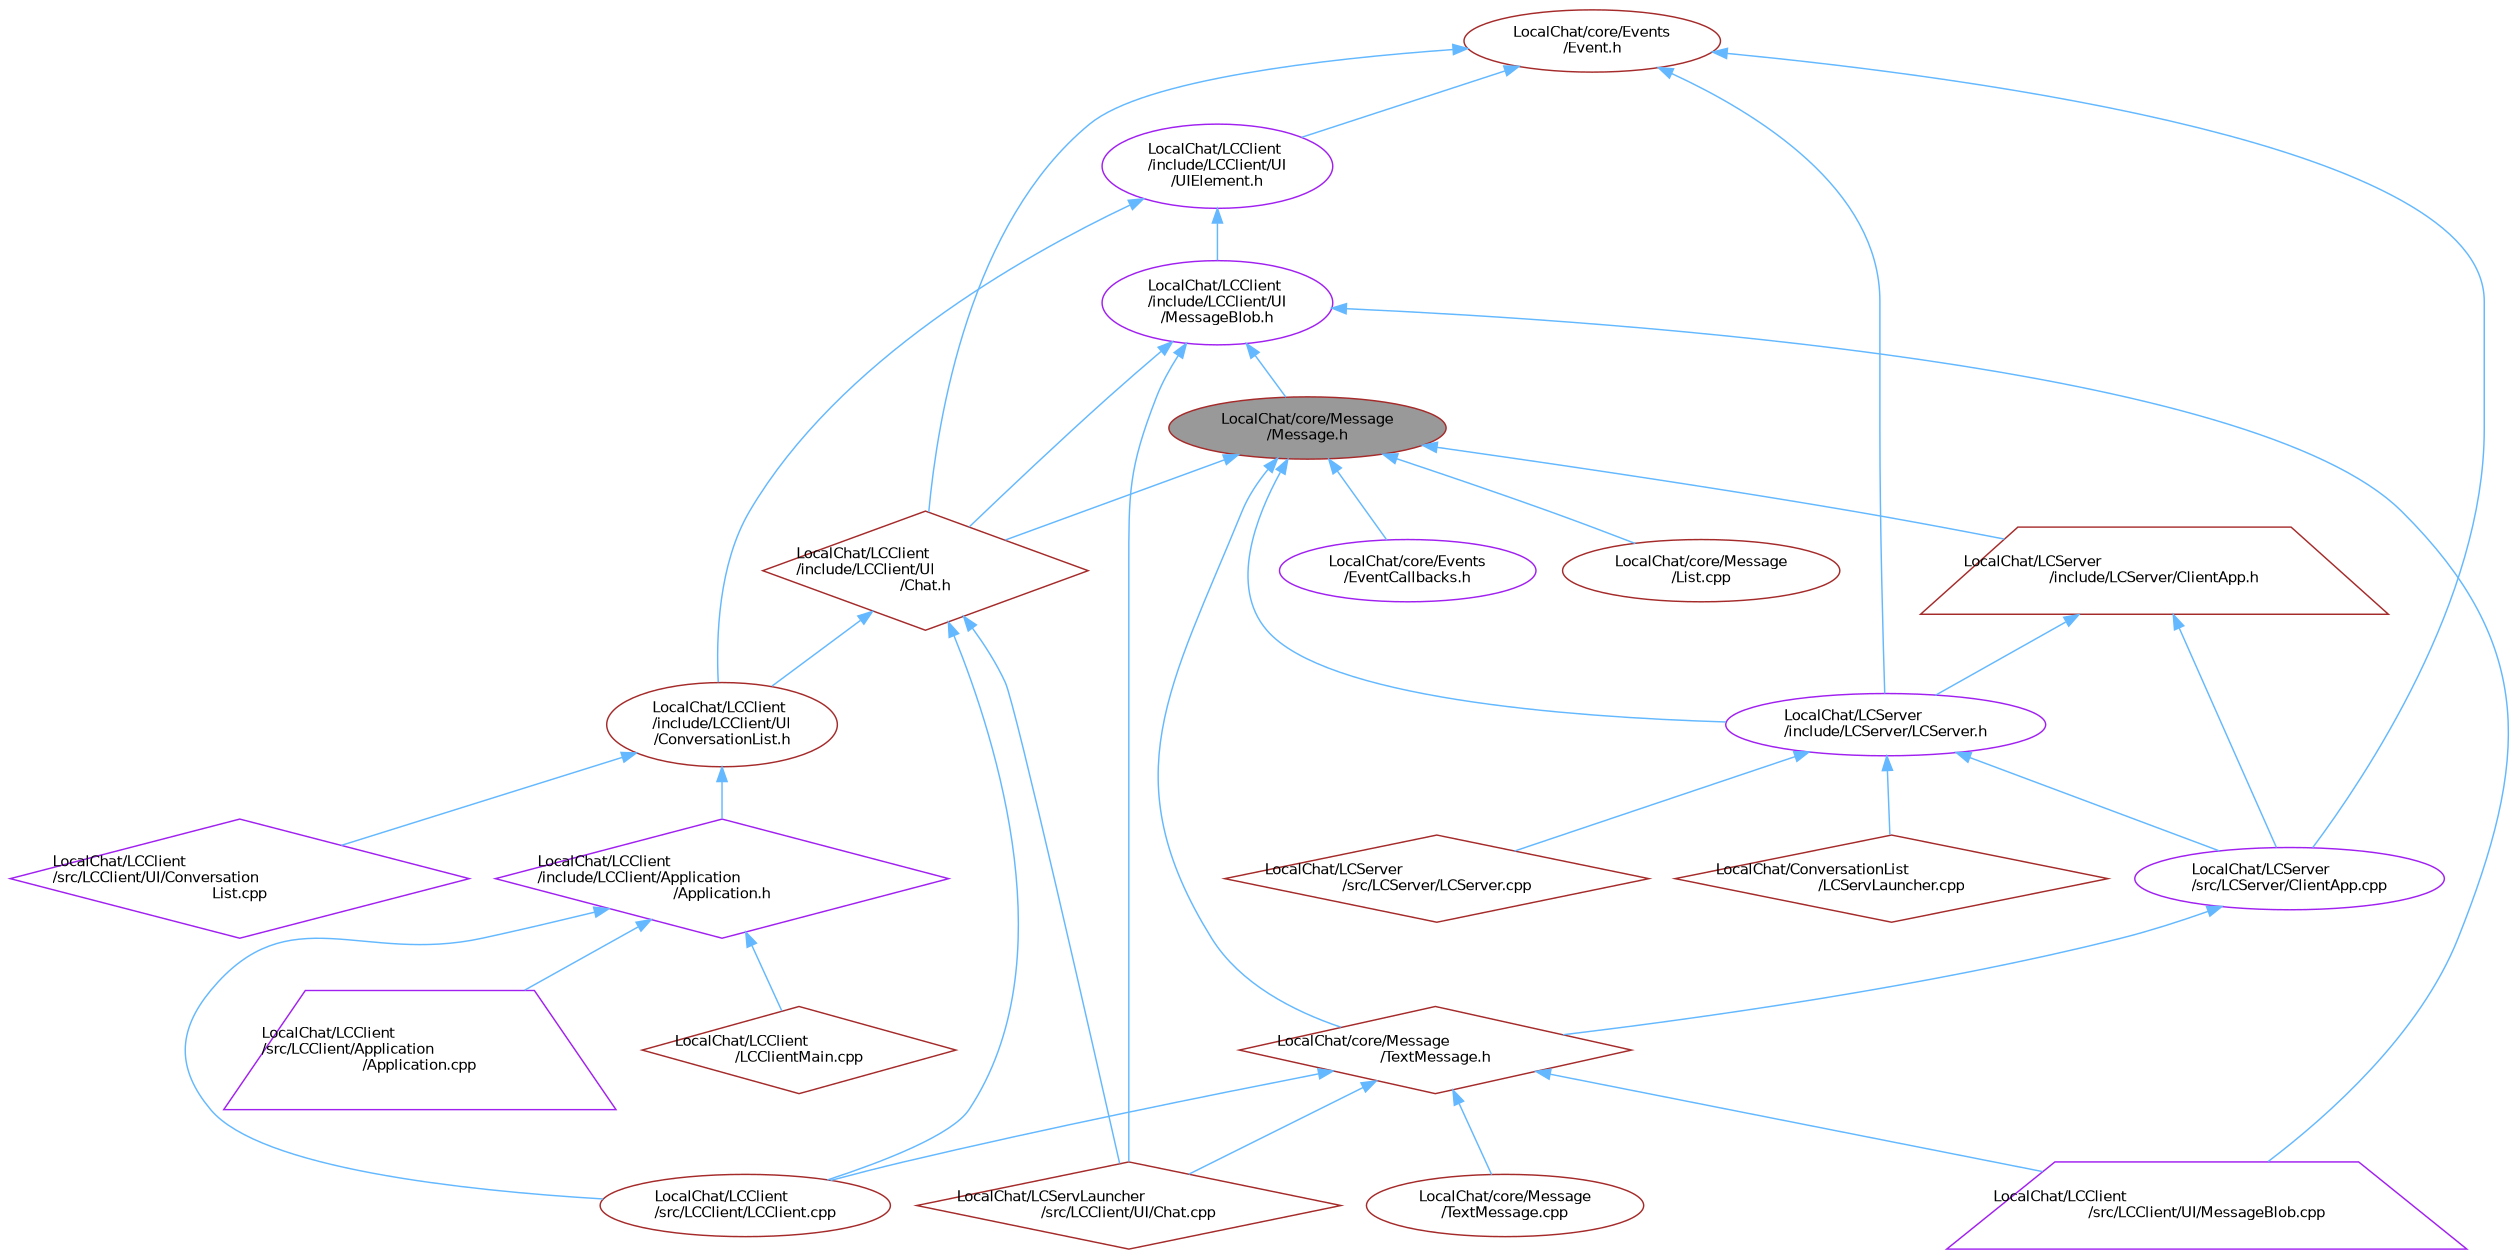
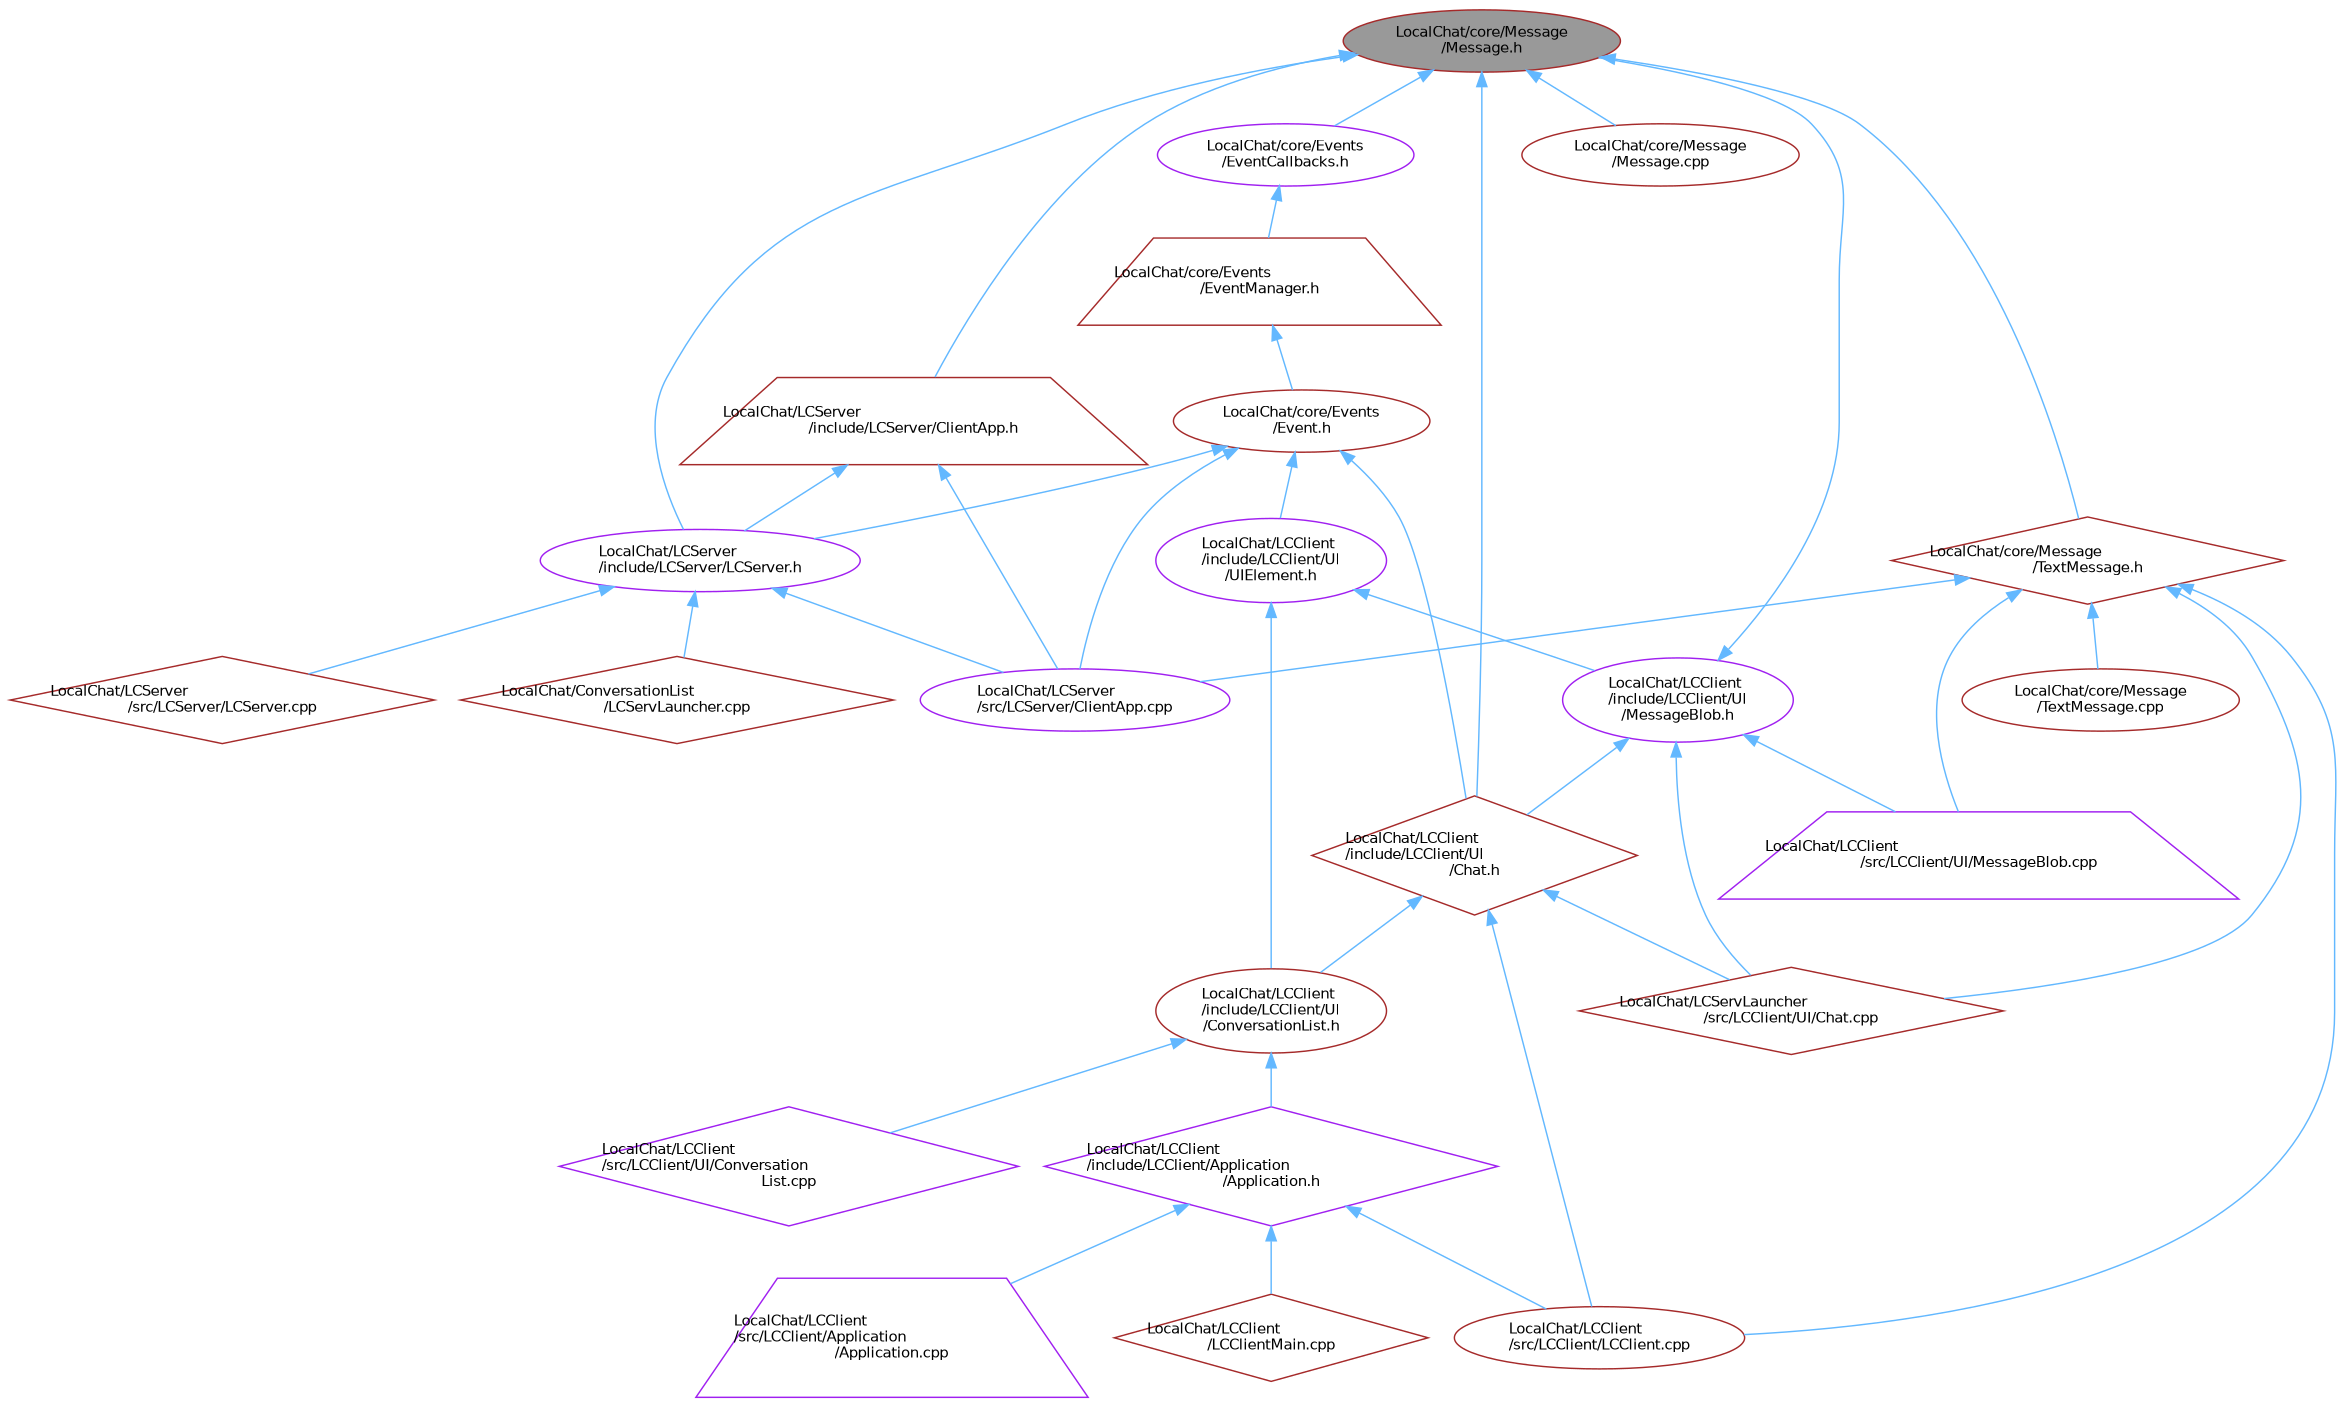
node "LocalChat/core/Events /EventManager.h": added
node "LocalChat/core/Message /List.cpp": label "LocalChat/core/Message /List.cpp" -> "LocalChat/core/Message /Message.cpp"
edge "LocalChat/core/Message /TextMessage.h" -> "LocalChat/LCServer /src/LCServer/ClientApp.cpp": reversed
